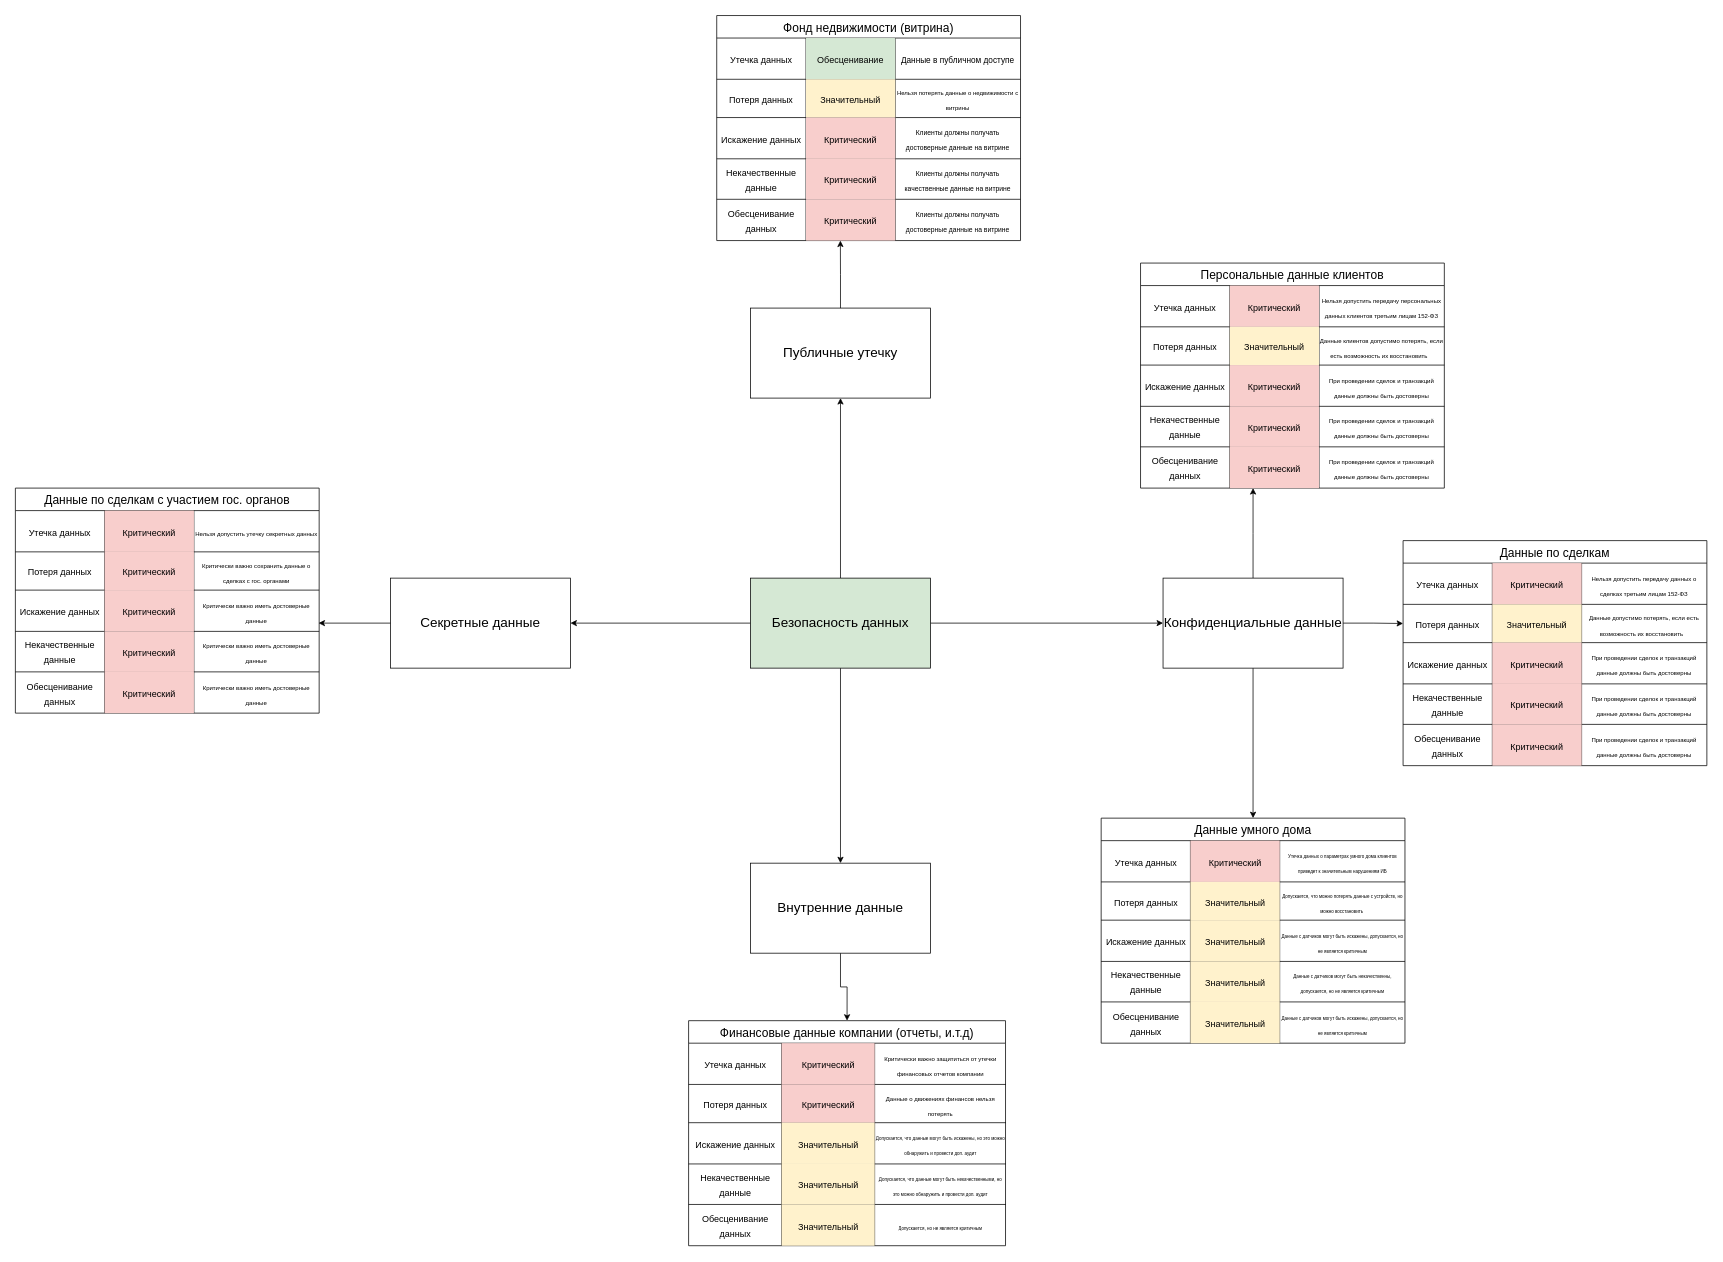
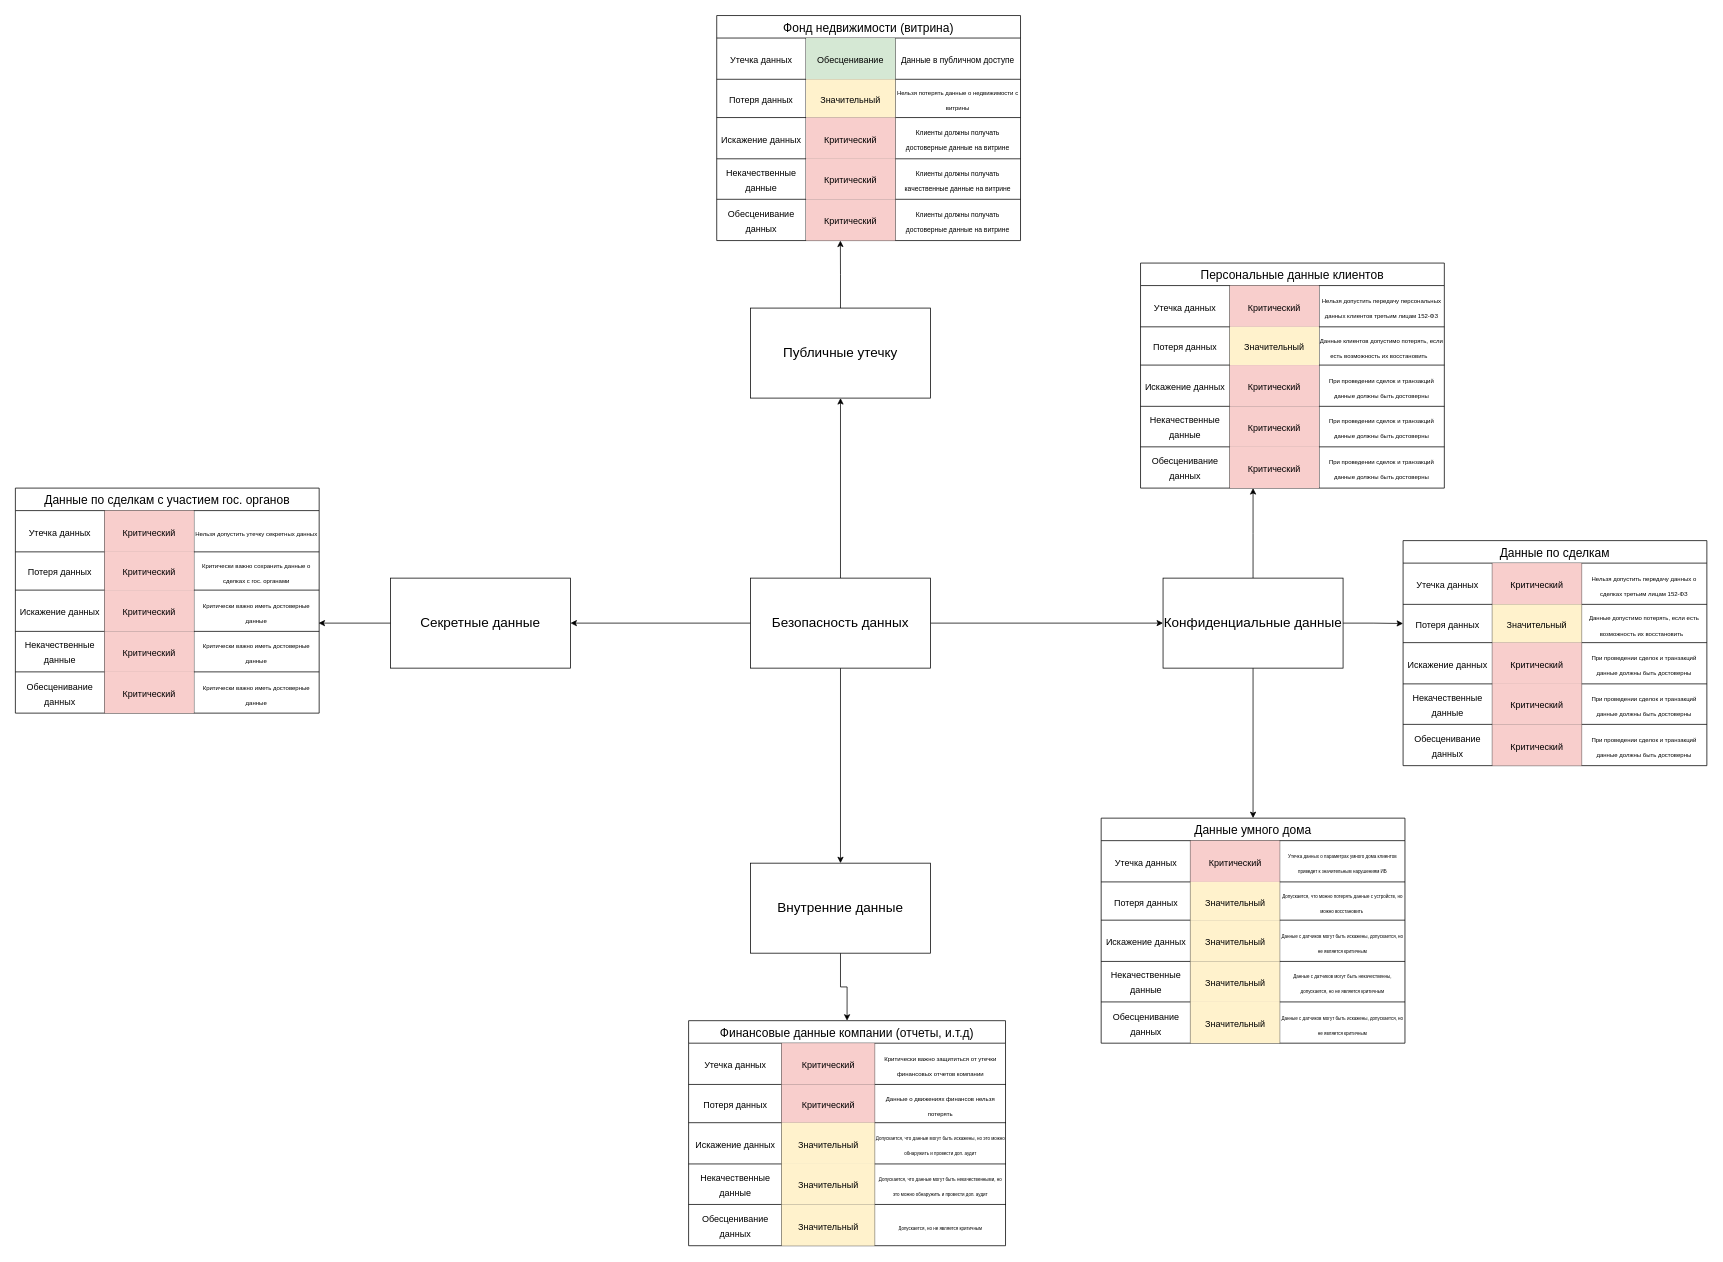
node "Безопасность данных": fillcolor #d5e8d4 -> #ffffff
